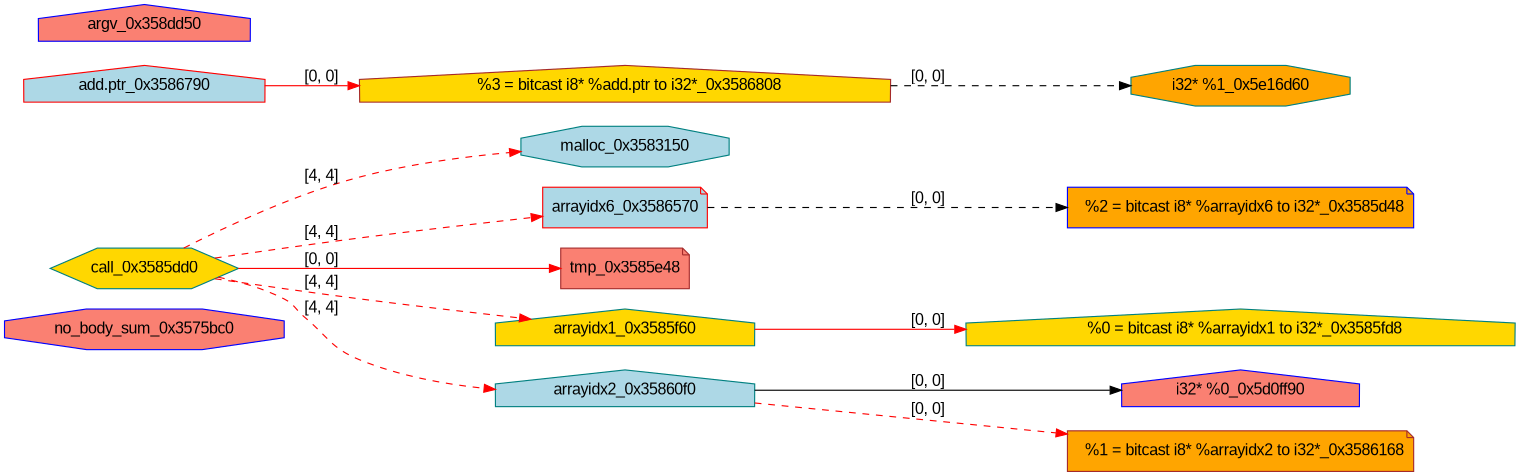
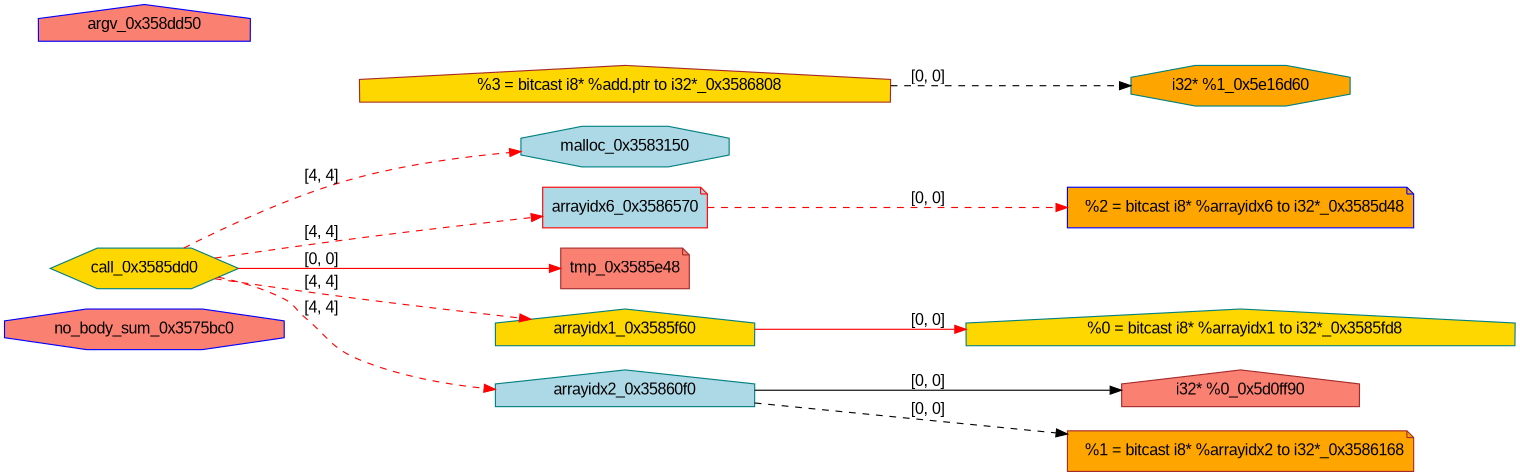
node "add.ptr_0x3586790": removed
edge "arrayidx6_0x3586570" -> "%2 = bitcast i8* %arrayidx6 to i32*_0x3585d48": color black -> red
node "i32* %0_0x5d0ff90": color blue -> brown
edge "arrayidx2_0x35860f0" -> "%1 = bitcast i8* %arrayidx2 to i32*_0x3586168": color red -> black
